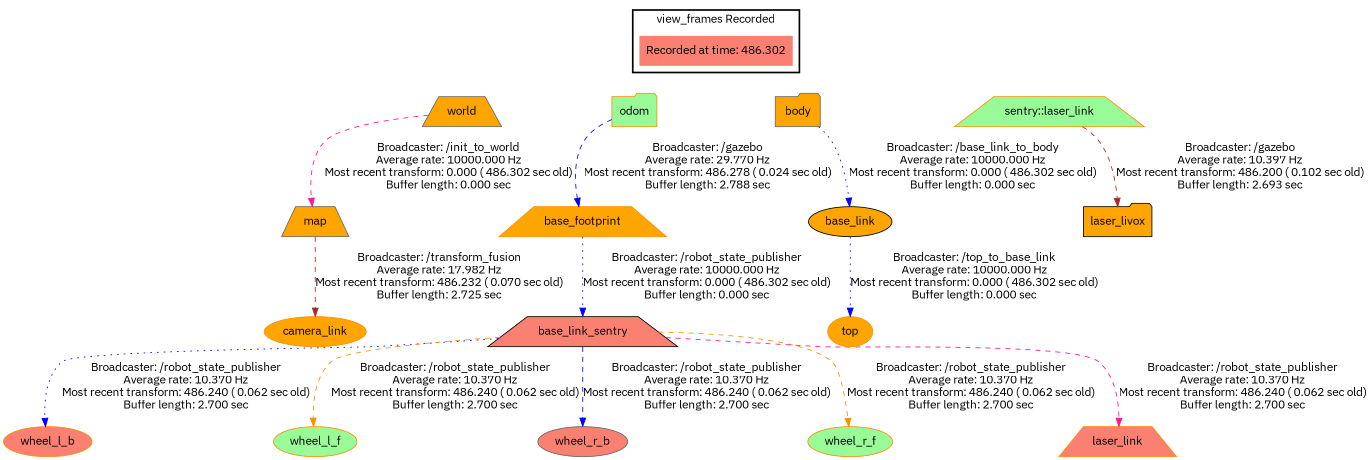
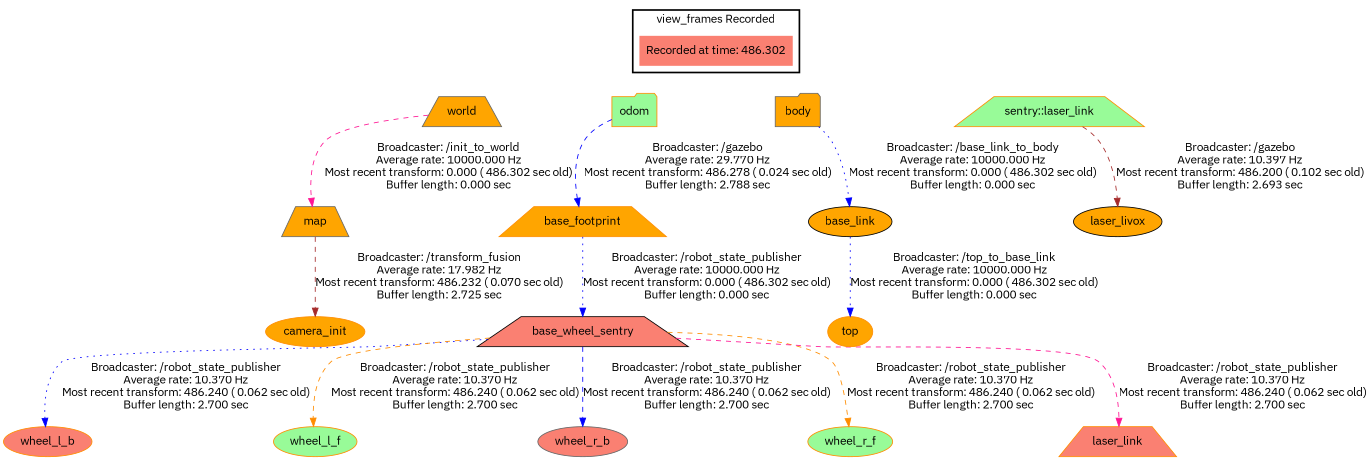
node "laser_livox": shape folder -> ellipse
node "camera_link": label "camera_link" -> "camera_init"
node "base_link_sentry": label "base_link_sentry" -> "base_wheel_sentry"
